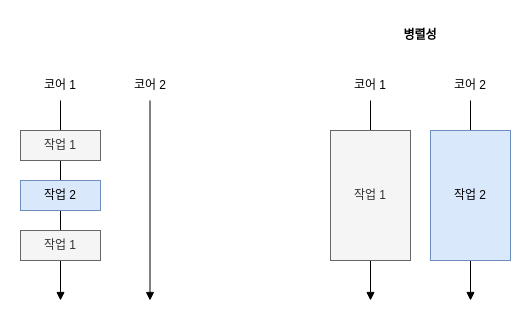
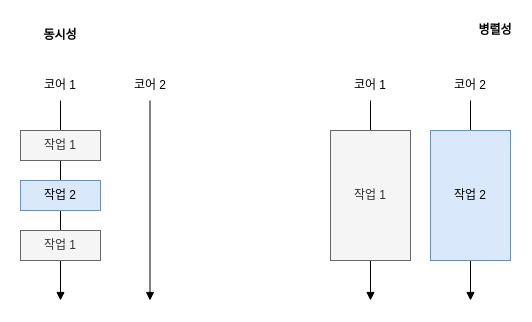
node "동시성": added
node "병렬성": moved (421, 36) -> (496, 31)
